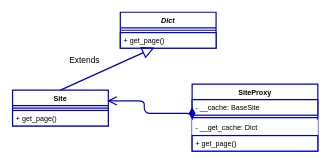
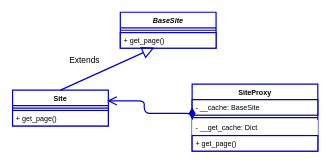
node "Dict": label "Dict" -> "BaseSite"
